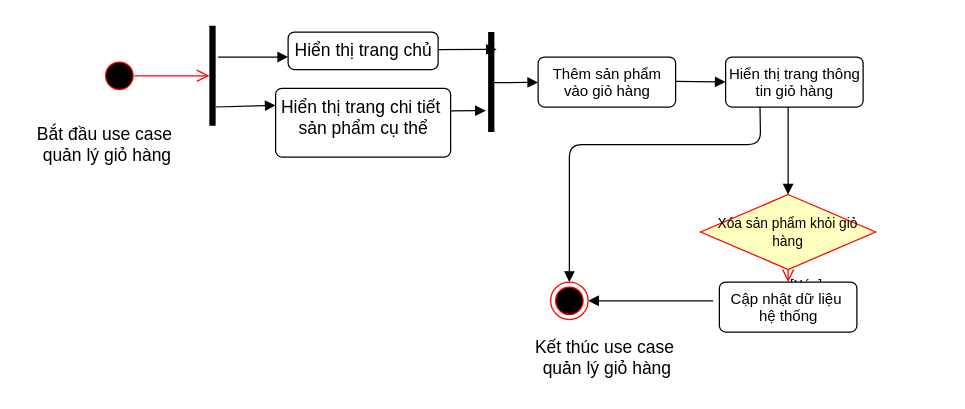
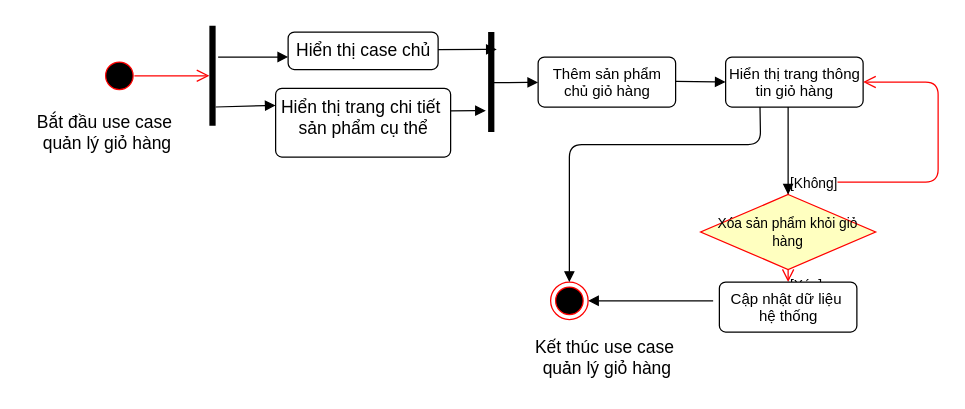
node "Hiển thị trang chủ": label "Hiển thị trang chủ" -> "Hiển thị case chủ"
node "Thêm sản phẩm vào giỏ hàng": label "Thêm sản phẩm vào giỏ hàng" -> "Thêm sản phẩm chủ giỏ hàng"
node "Bắt đầu use case quản lý giỏ hàng": moved (107, 144) -> (107, 132)
edge "Xóa sản phẩm khỏi giỏ hàng" -> "Hiển thị trang thông tin giỏ hàng": added, label "[Không]"
